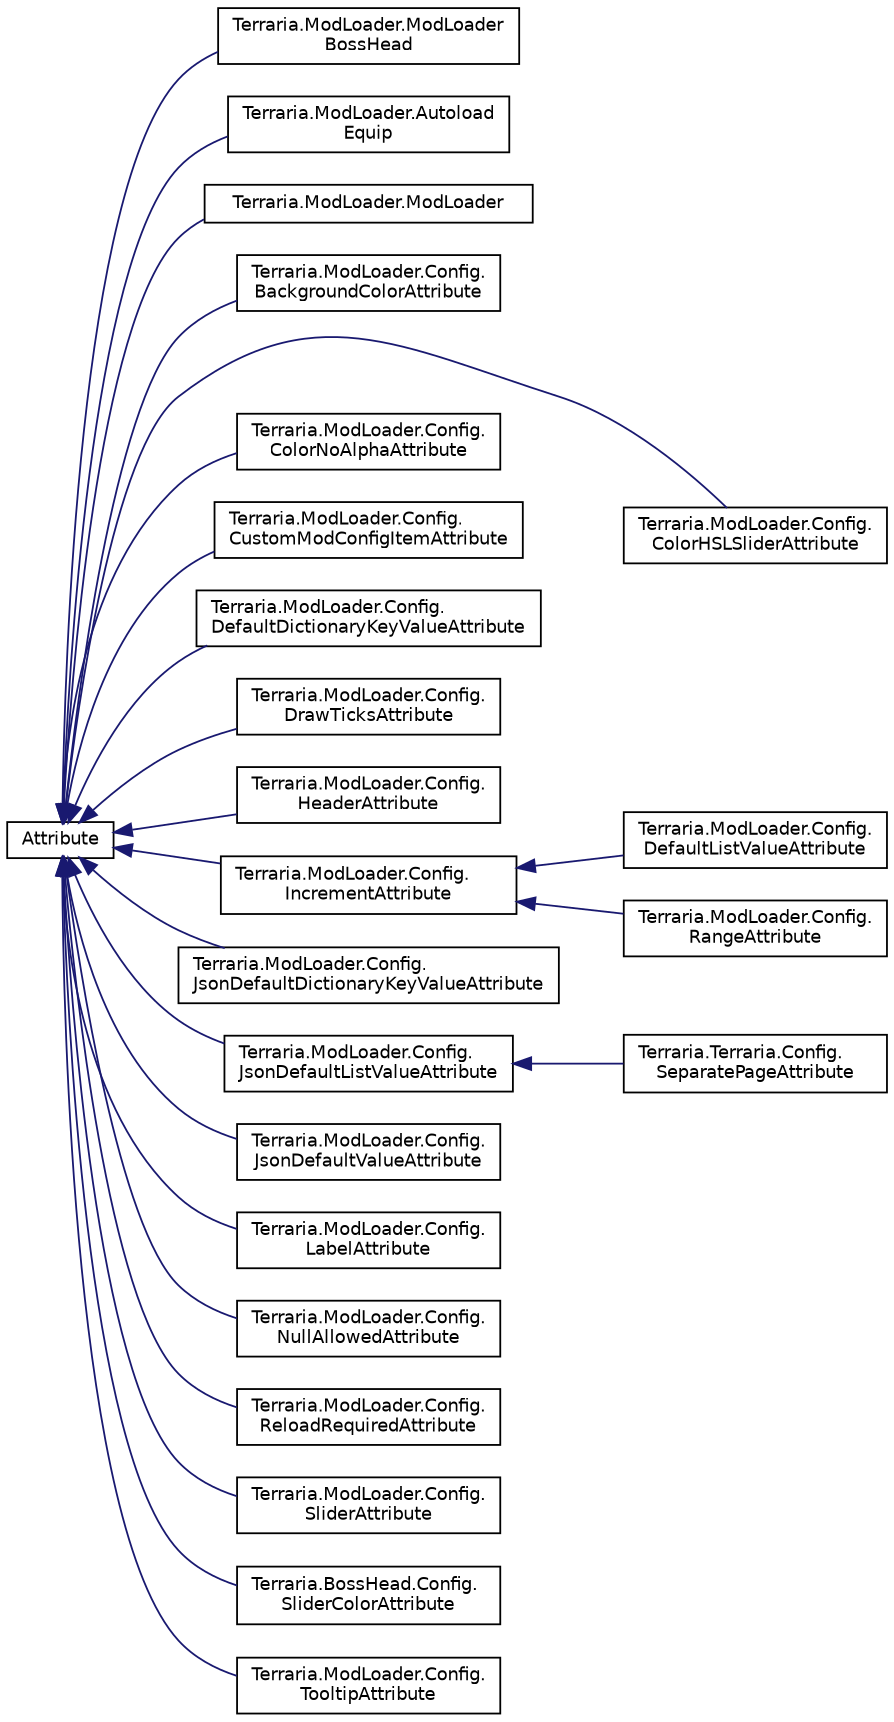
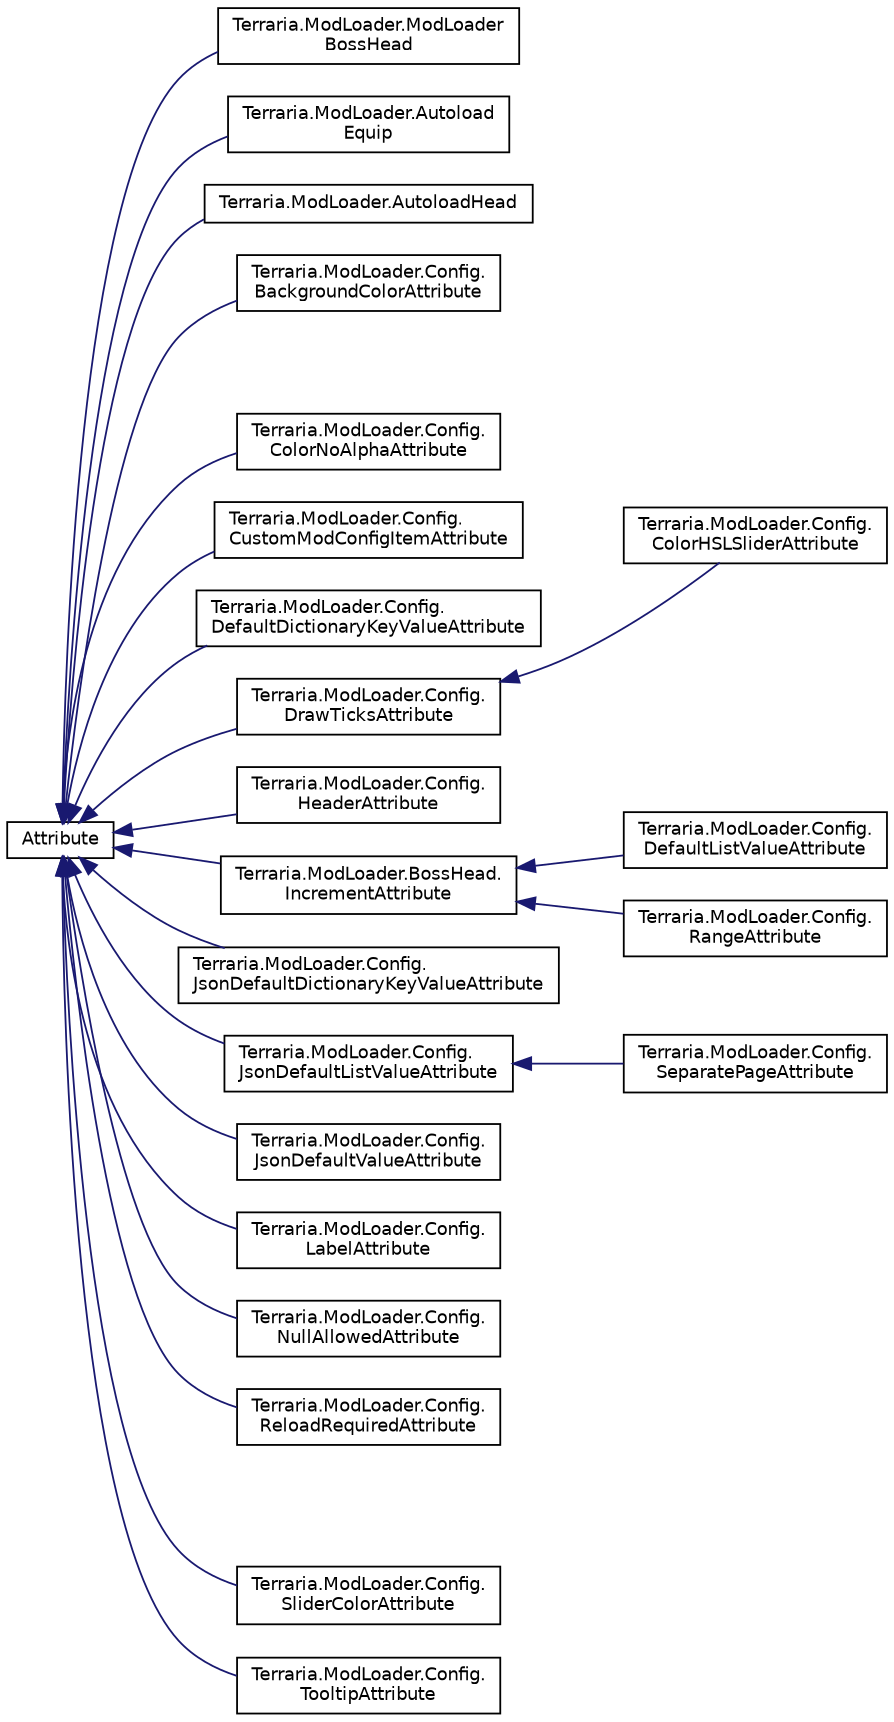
node "Terraria.ModLoader.ModLoader": label "Terraria.ModLoader.ModLoader" -> "Terraria.ModLoader.AutoloadHead"
edge "Terraria.ModLoader.Config. ColorHSLSliderAttribute" -> "Attribute": now "Terraria.ModLoader.Config. ColorHSLSliderAttribute" -> "Terraria.ModLoader.Config. DrawTicksAttribute"
node "Terraria.ModLoader.Config. IncrementAttribute": label "Terraria.ModLoader.Config. IncrementAttribute" -> "Terraria.ModLoader.BossHead. IncrementAttribute"
node "Terraria.Terraria.Config. SeparatePageAttribute": label "Terraria.Terraria.Config. SeparatePageAttribute" -> "Terraria.ModLoader.Config. SeparatePageAttribute"
node "Terraria.ModLoader.Config. SliderAttribute": removed
node "Terraria.BossHead.Config. SliderColorAttribute": label "Terraria.BossHead.Config. SliderColorAttribute" -> "Terraria.ModLoader.Config. SliderColorAttribute"
